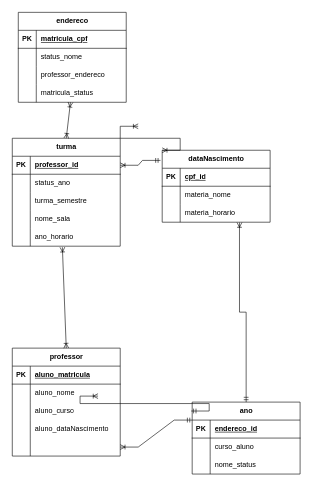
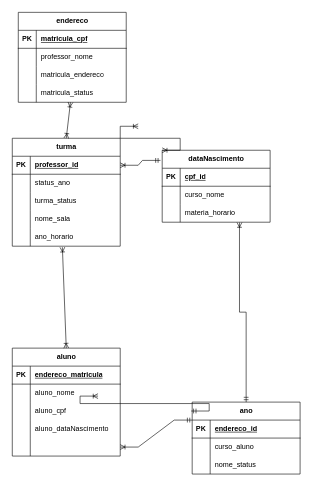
node "status_nome": label "status_nome" -> "professor_nome"
node "professor_endereco": label "professor_endereco" -> "matricula_endereco"
node "materia_nome": label "materia_nome" -> "curso_nome"
node "turma_semestre": label "turma_semestre" -> "turma_status"
node "professor": label "professor" -> "aluno"
node "aluno_matricula": label "aluno_matricula" -> "endereco_matricula"
node "aluno_curso": label "aluno_curso" -> "aluno_cpf"
